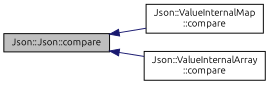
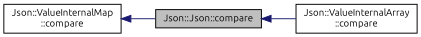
edge "Json::ValueInternalMap ::compare" -> "Json::Json::compare": reversed
